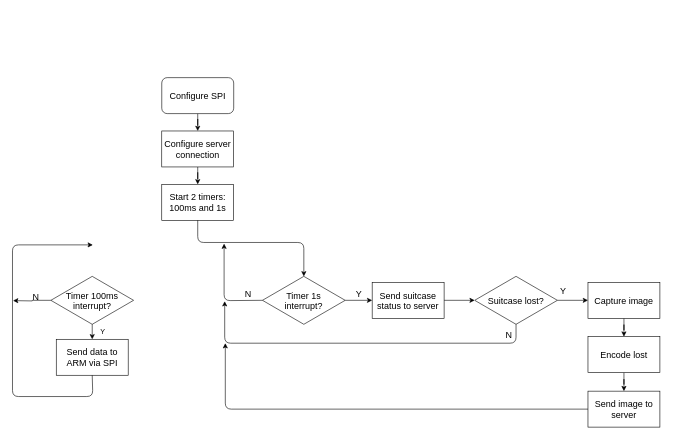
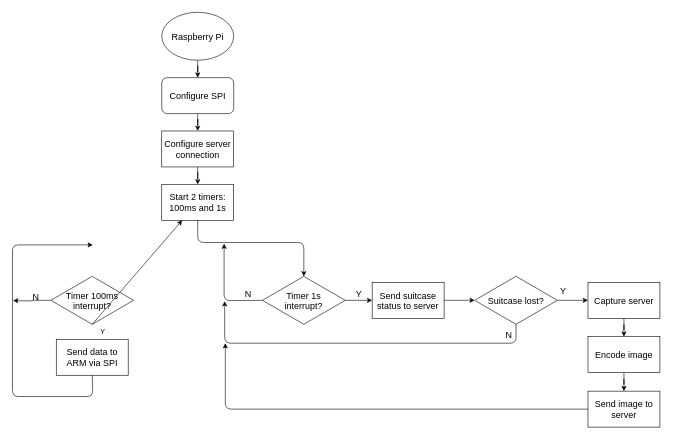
node "Raspberry Pi": added
edge "Raspberry Pi" -> "Configure SPI": added
node "Capture image": label "Capture image" -> "Capture server"
edge "Timer 100ms interrupt?" -> "Send data to ARM via SPI": now "Timer 100ms interrupt?" -> "Start 2 timers: 100ms and 1s"
node "Encode lost": label "Encode lost" -> "Encode image"
